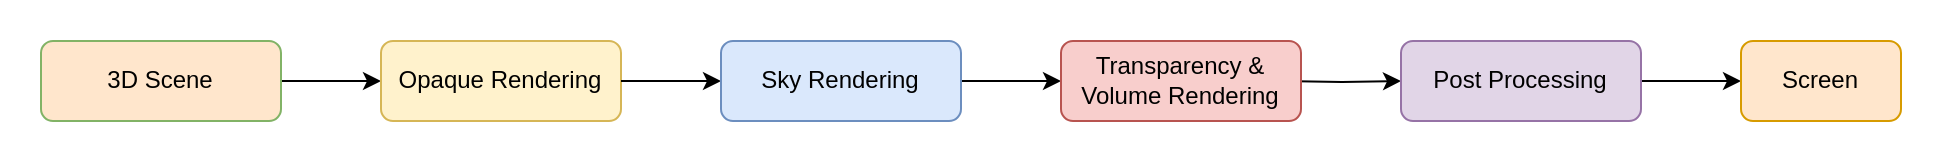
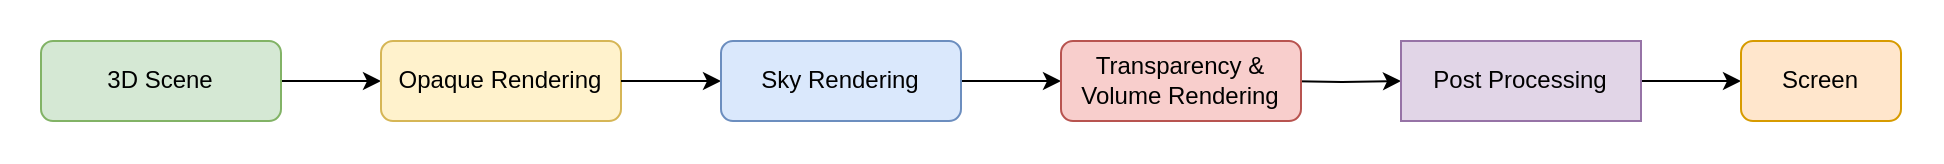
node "3D Scene": fillcolor #ffe6cc -> #d5e8d4
node "Post Processing": shape rounded rectangle -> rectangle
